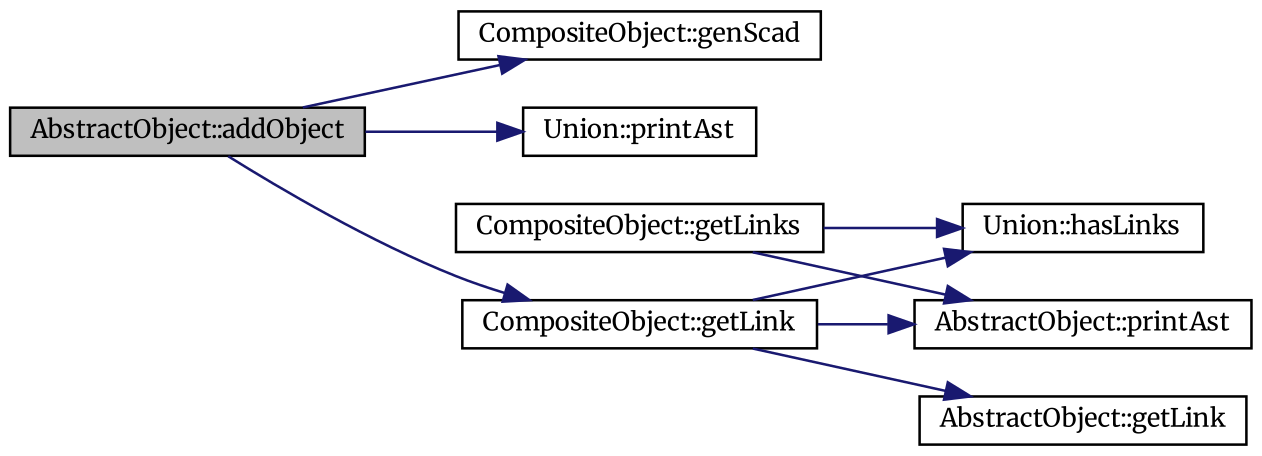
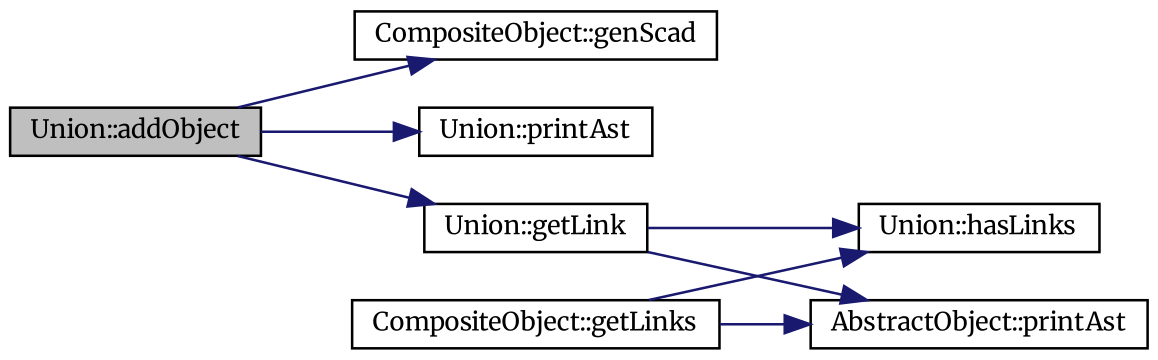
node "AbstractObject::addObject": label "AbstractObject::addObject" -> "Union::addObject"
node "CompositeObject::getLink": label "CompositeObject::getLink" -> "Union::getLink"
node "AbstractObject::getLink": removed
